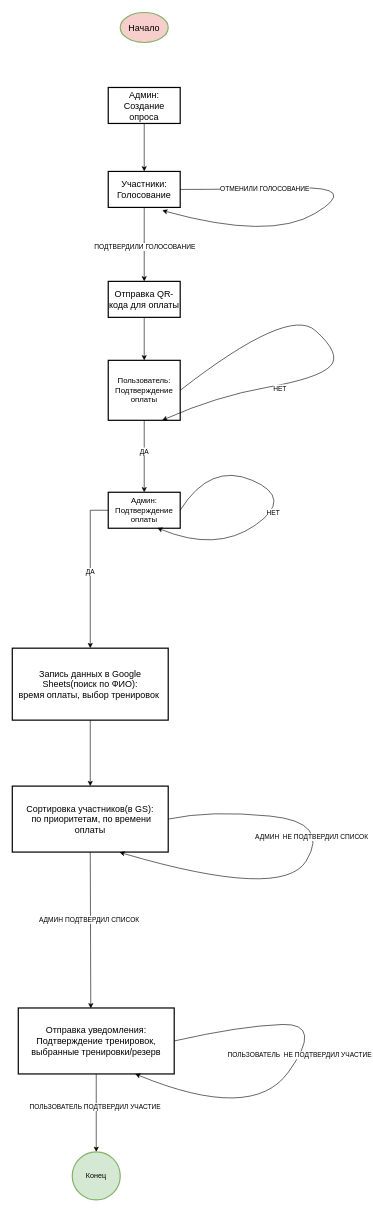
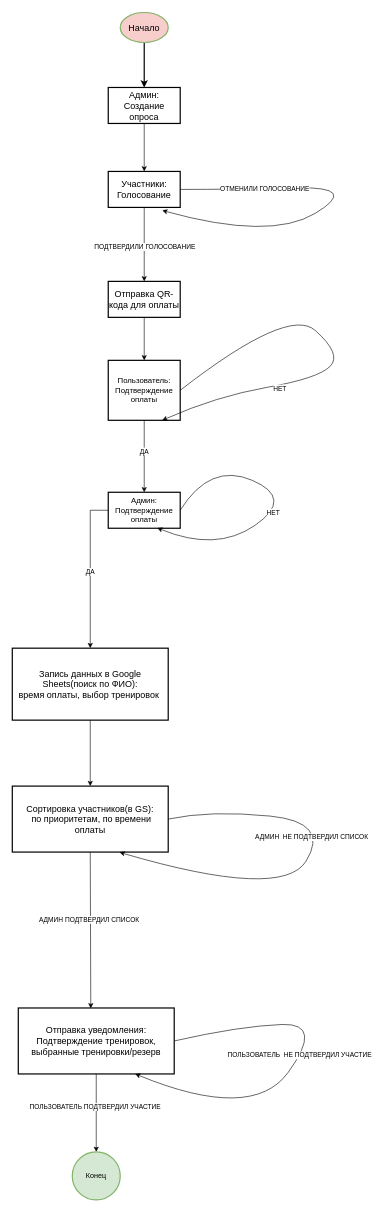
edge "Начало" -> "Админ: Создание опроса": added
